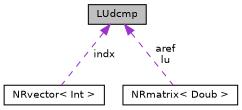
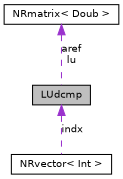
edge "NRmatrix< Doub >" -> "LUdcmp": reversed
